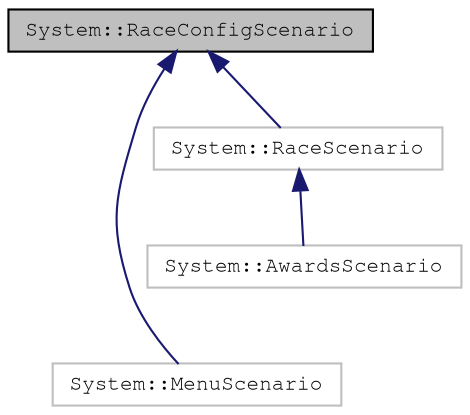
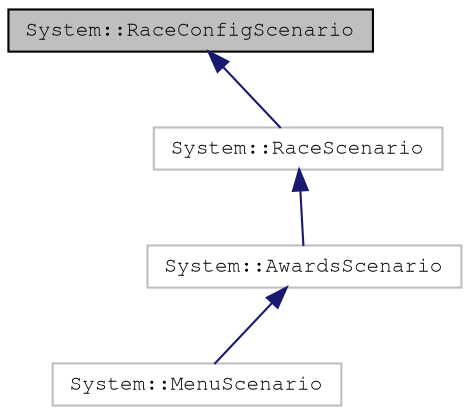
edge "System::MenuScenario" -> "System::RaceConfigScenario": now "System::MenuScenario" -> "System::AwardsScenario"
